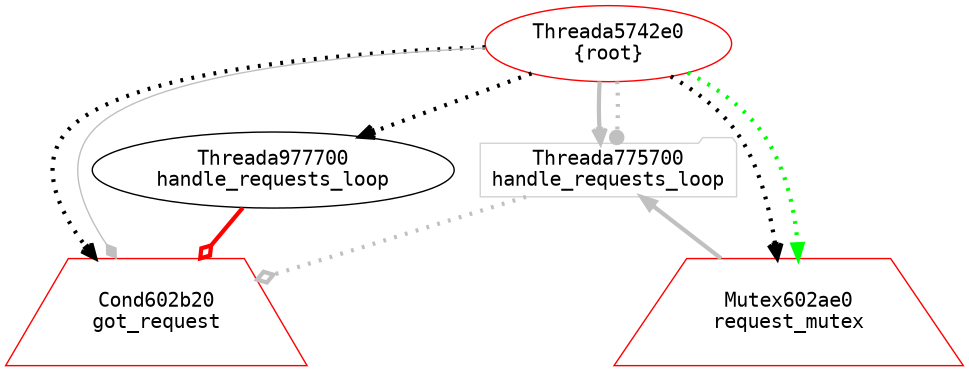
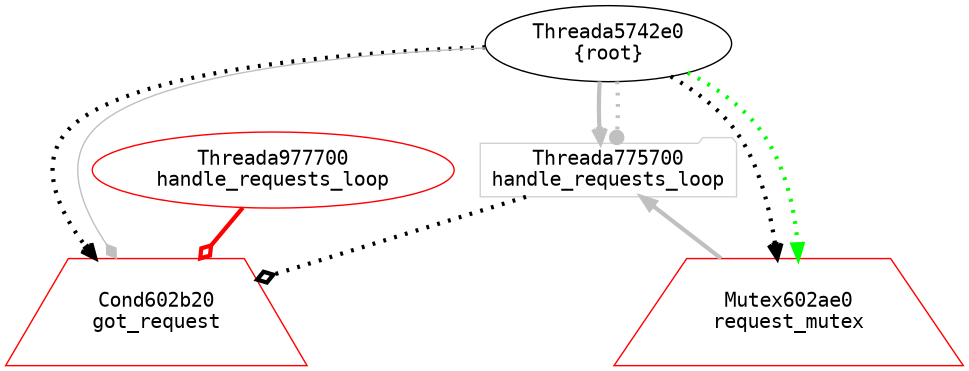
node "Threada5742e0 {root}": color red -> black
edge "Threada5742e0 {root}" -> "Threada977700 handle_requests_loop": removed
node "Threada977700 handle_requests_loop": color black -> red
edge "Threada775700 handle_requests_loop" -> "Cond602b20 got_request": color grey -> black
